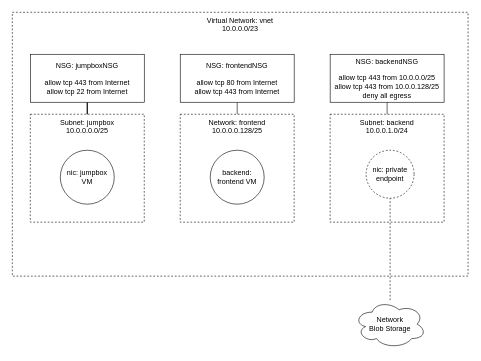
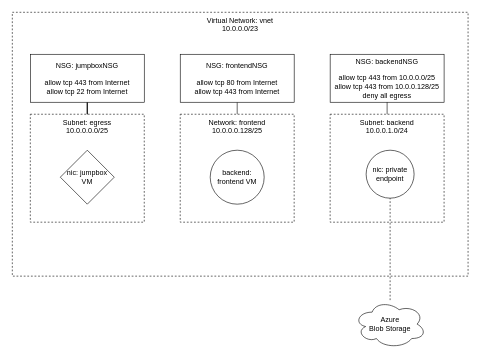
node "Subnet: jumpbox 10.0.0.0.0/25": label "Subnet: jumpbox 10.0.0.0.0/25" -> "Subnet: egress 10.0.0.0.0/25"
node "nic: private endpoint": style dashed -> solid
node "nic: jumpbox VM": shape ellipse -> diamond
node "Network Blob Storage": label "Network Blob Storage" -> "Azure Blob Storage"
